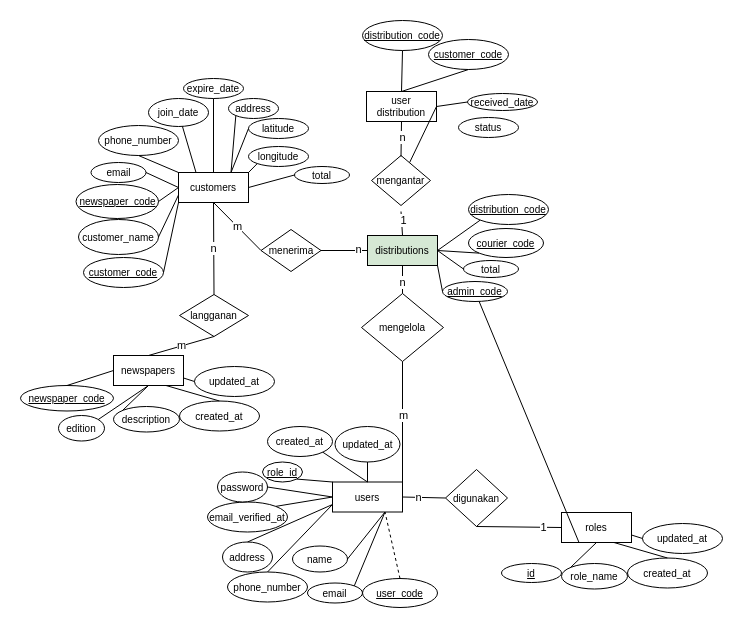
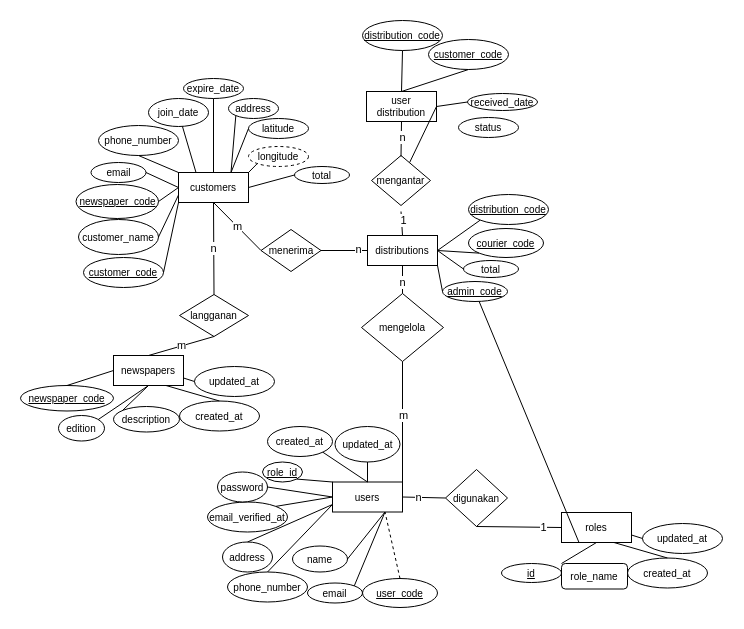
node "longitude": style solid -> dashed
node "distributions": fillcolor #d5e8d4 -> #ffffff
node "role_name": shape ellipse -> rounded rectangle
